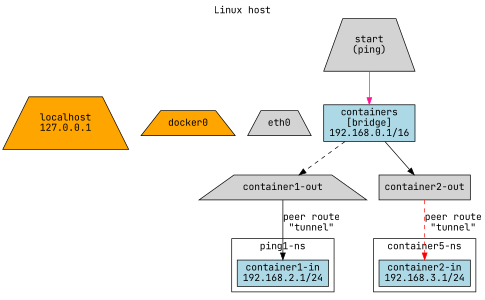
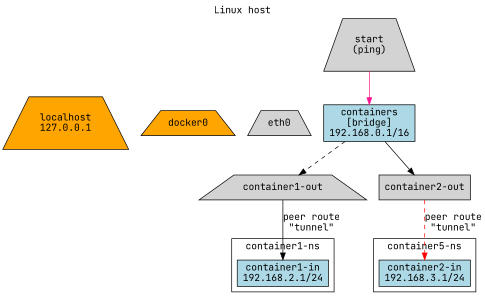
cluster "ping1-ns": label "ping1-ns" -> "container1-ns"
